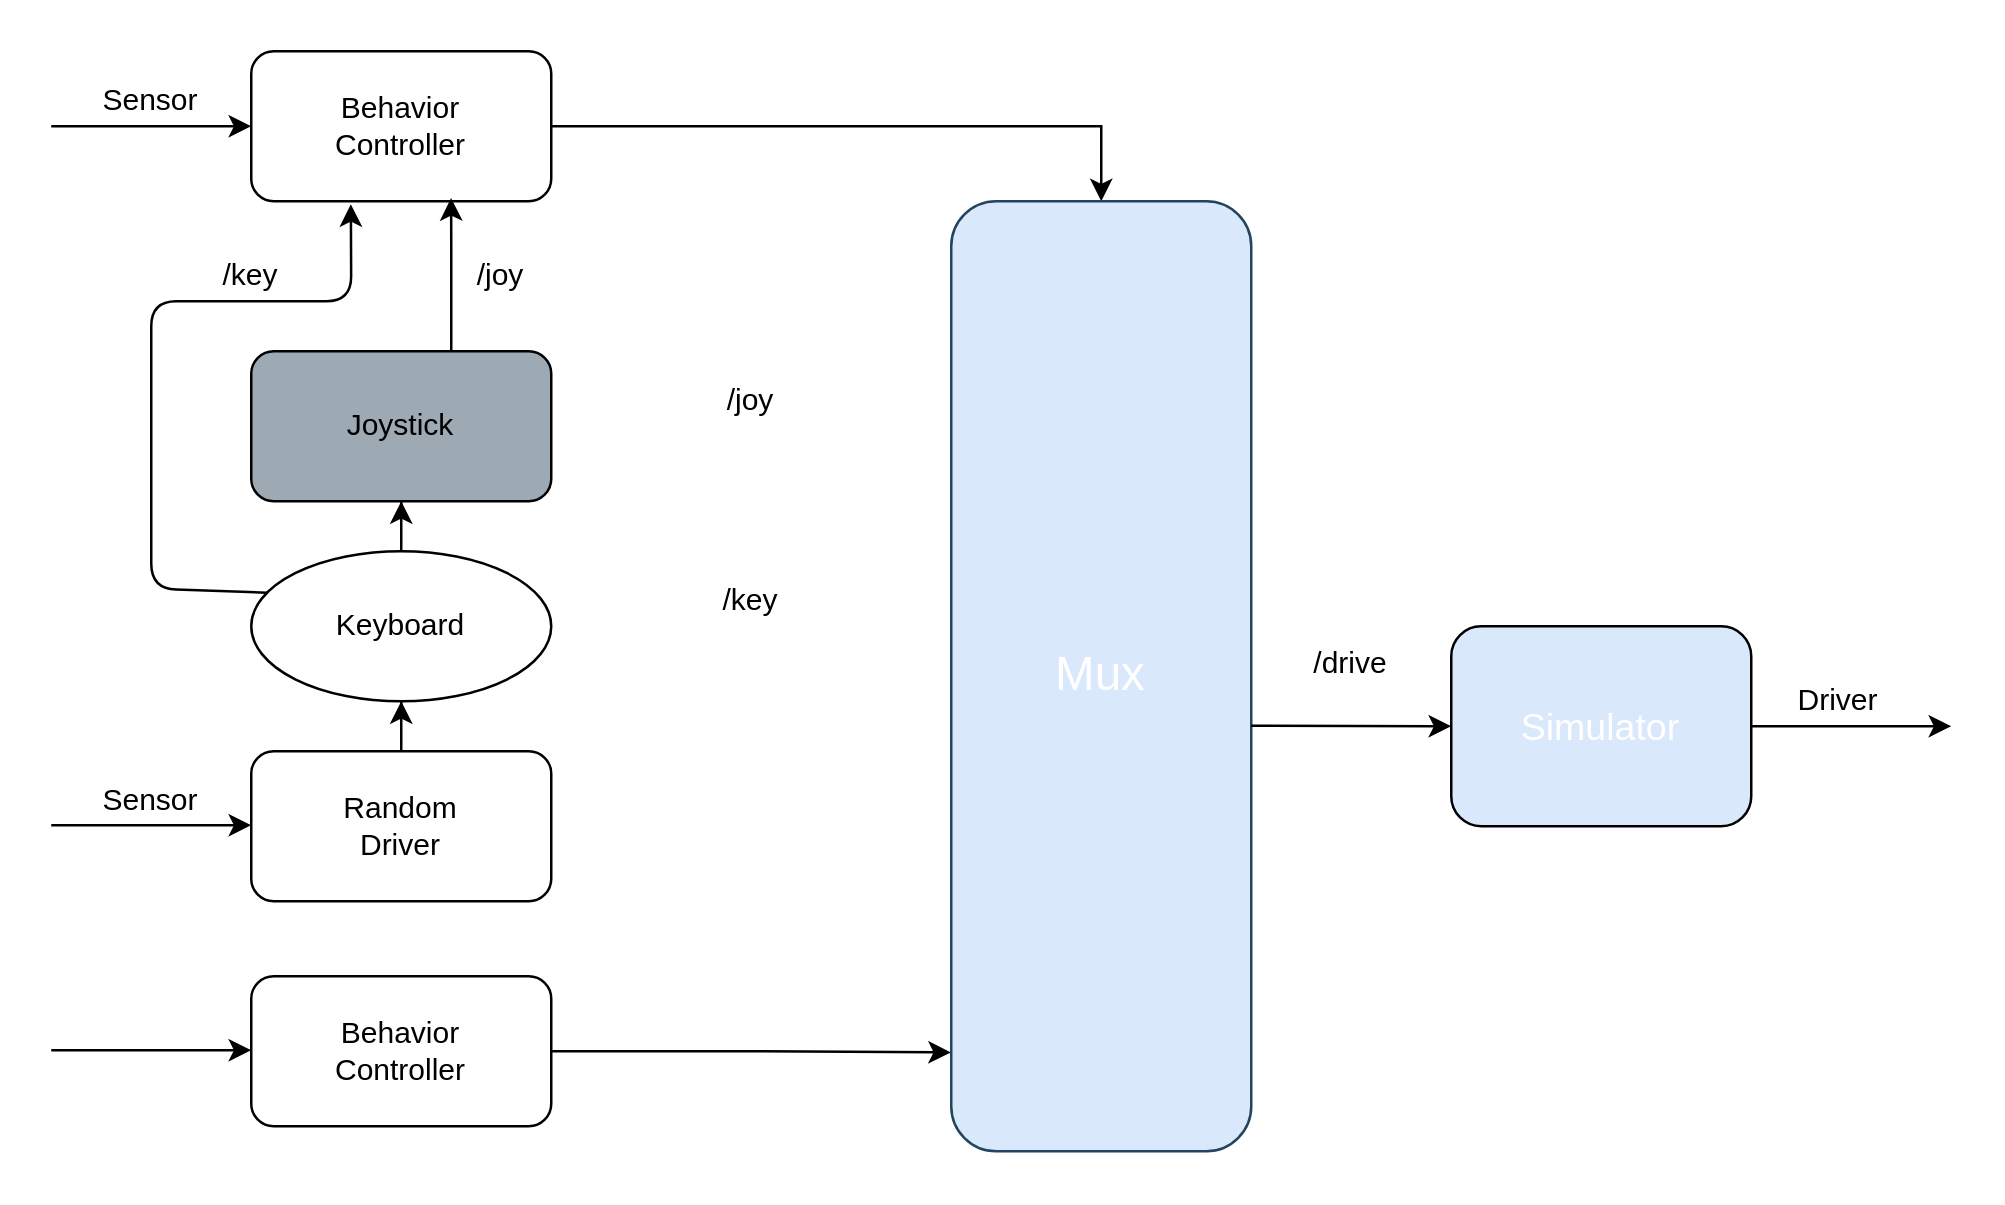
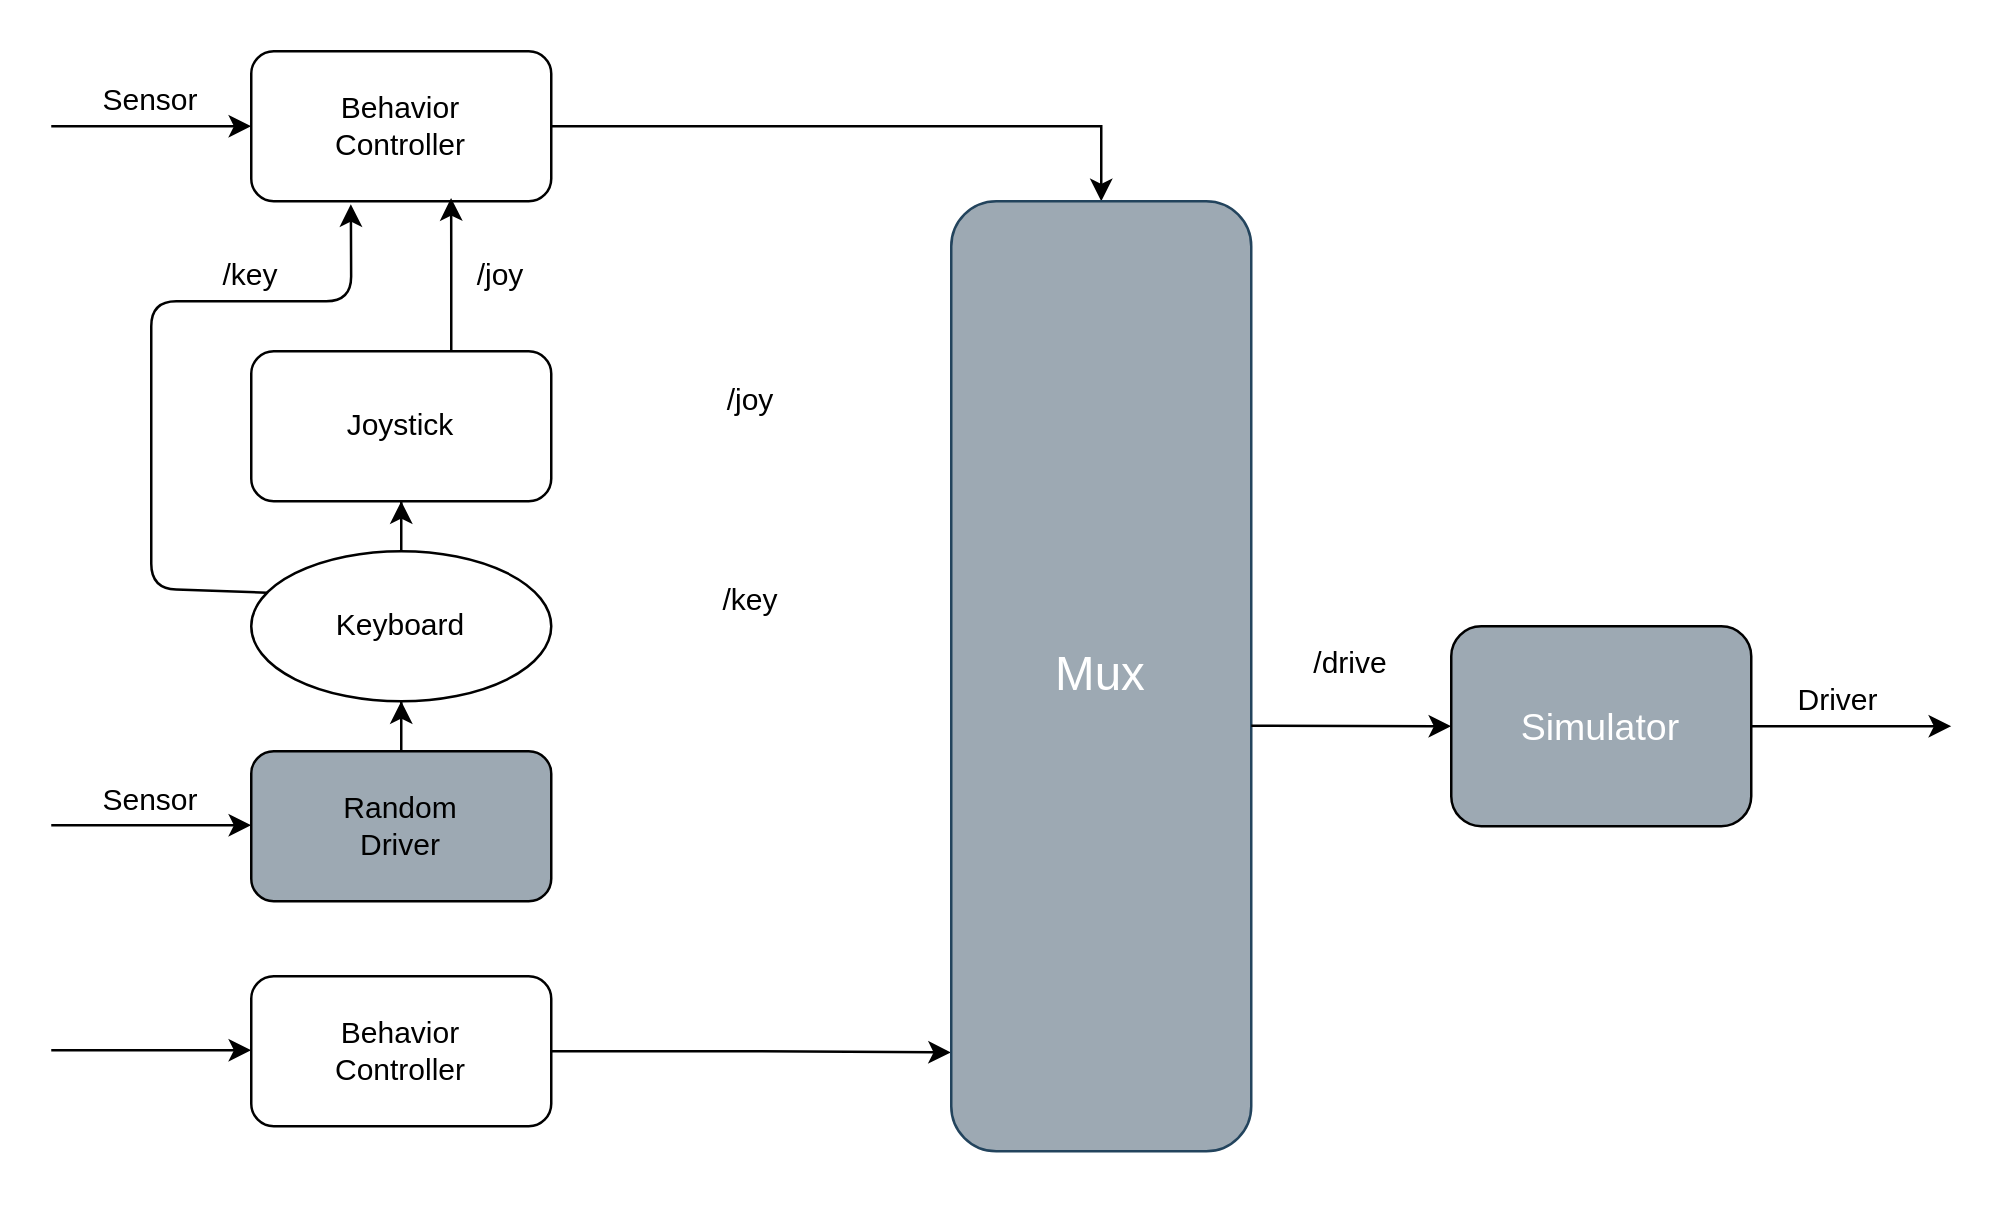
node "Joystick": fillcolor #9da9b3 -> #ffffff
node "Mux": fillcolor #dae8fc -> #9da9b3
node "Simulator": fillcolor #dae8fc -> #9da9b3
node "Random Driver": fillcolor #ffffff -> #9da9b3
